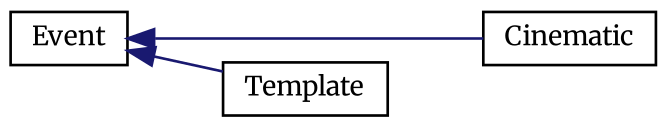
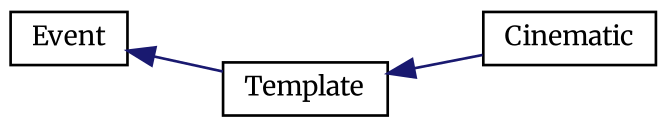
edge "Cinematic" -> "Event": now "Cinematic" -> "Template"
